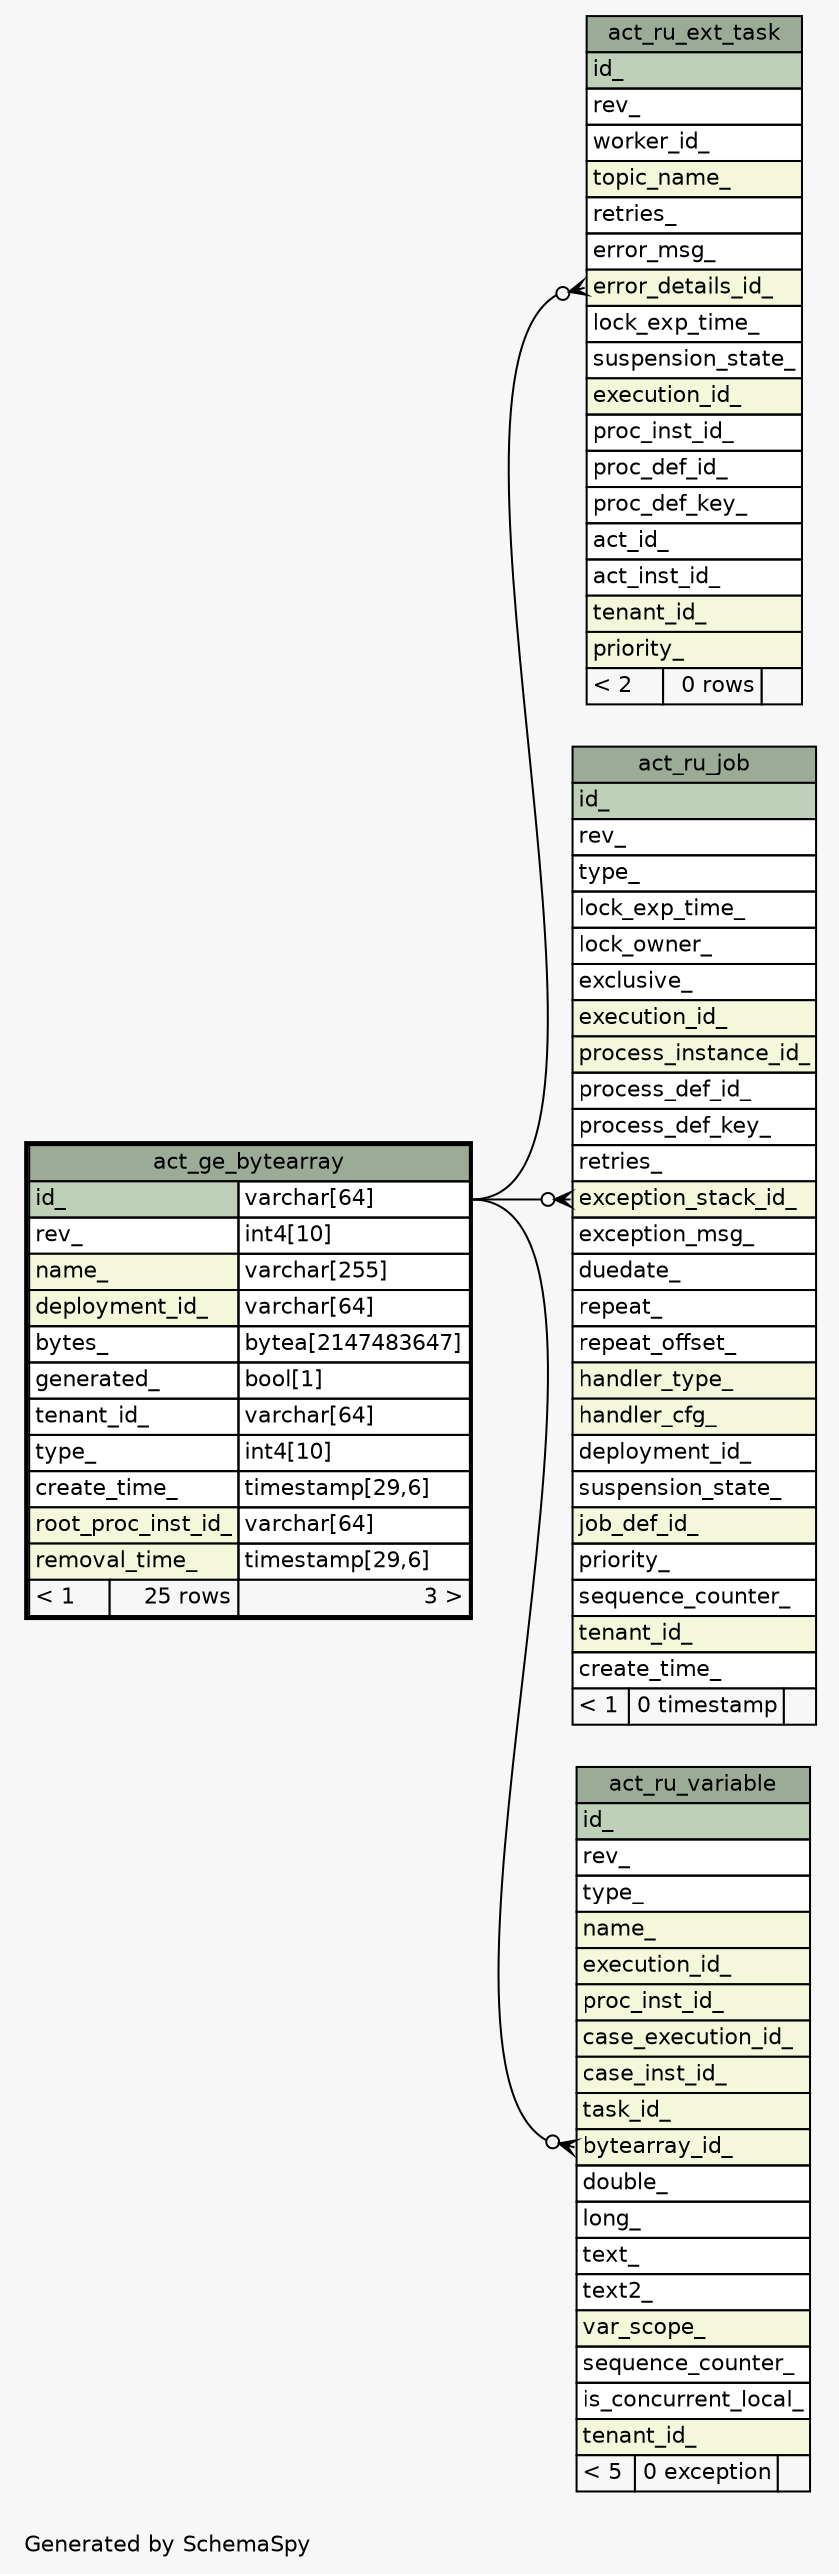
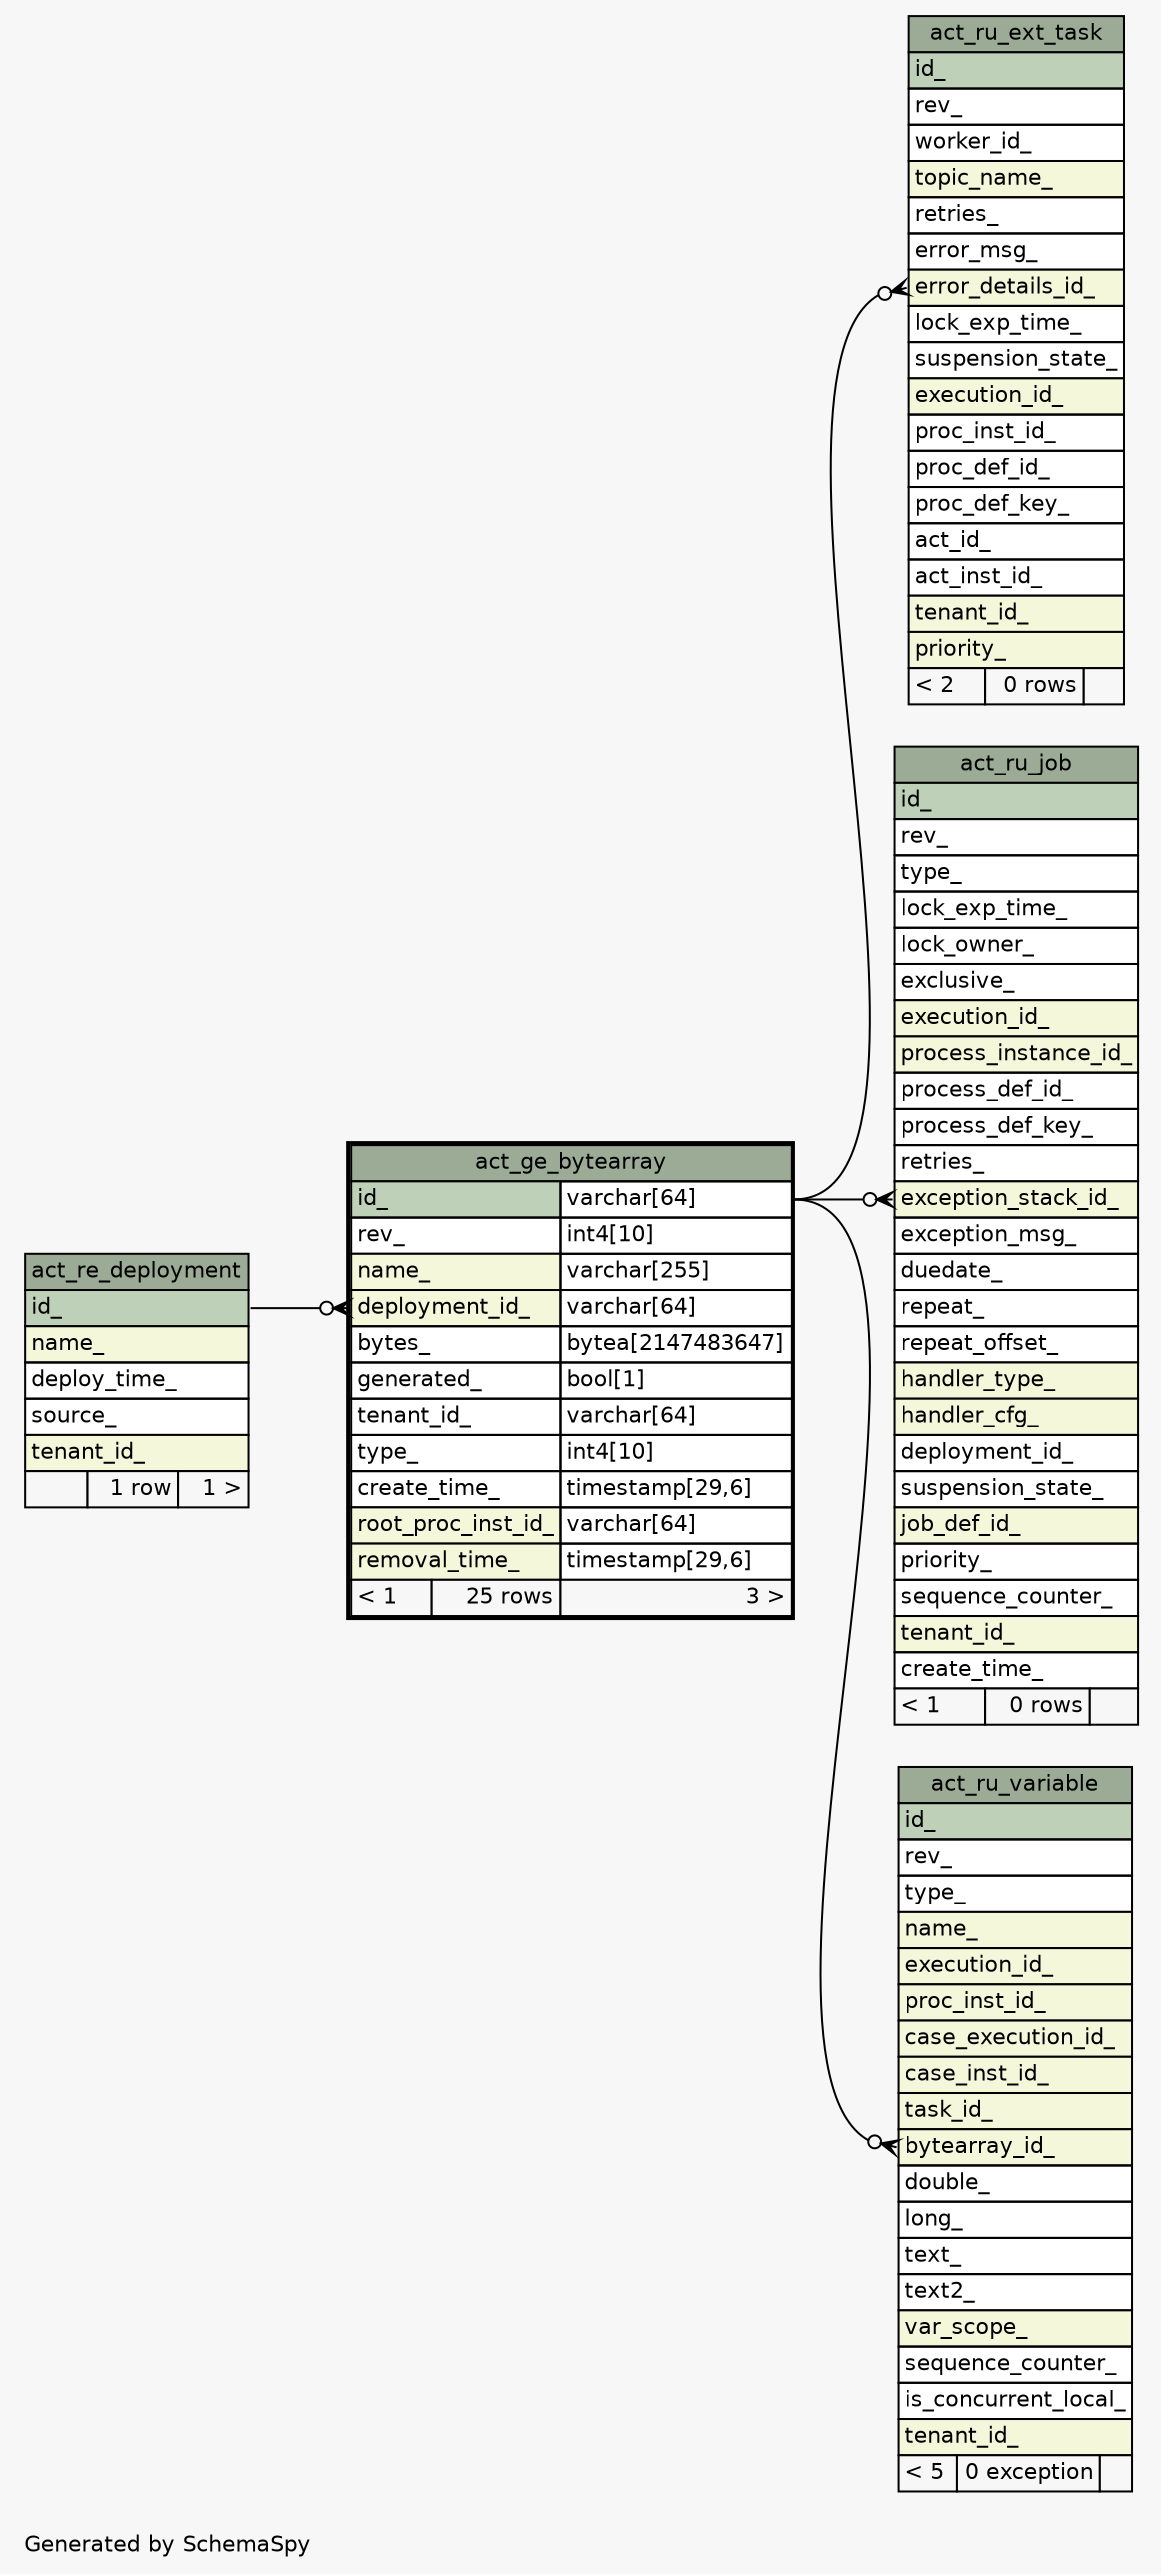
node "act_re_deployment": added
node "act_ru_job": text "0 timestamp" -> "0 rows"
